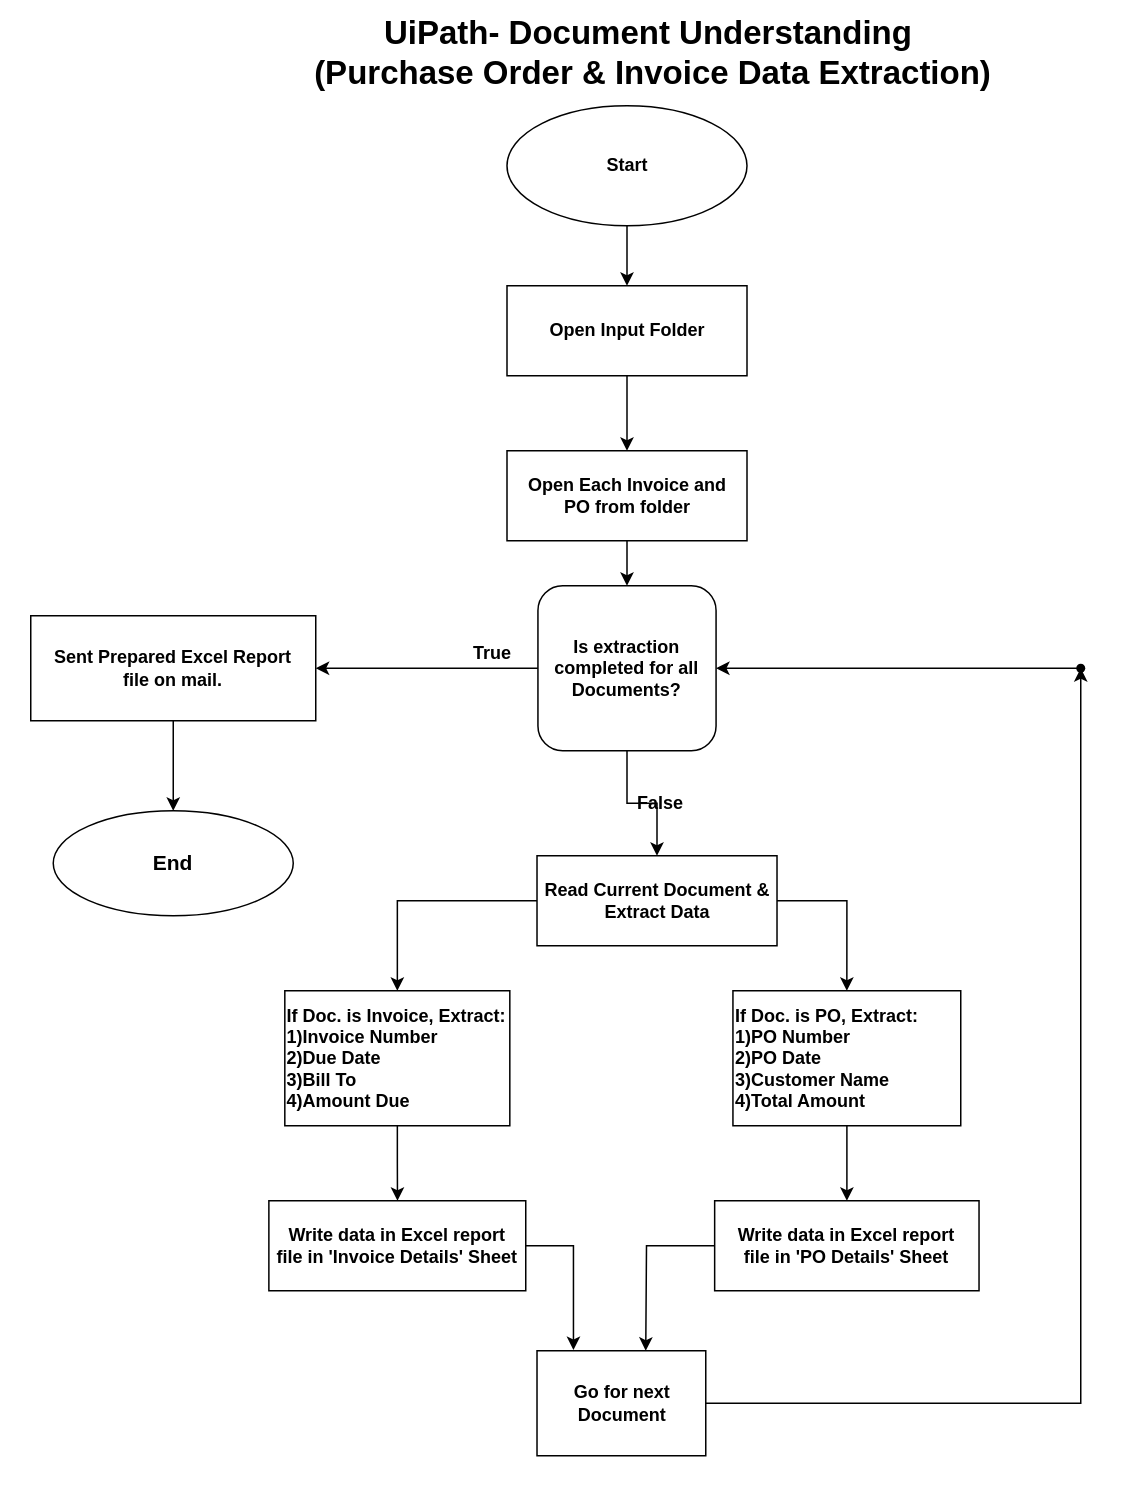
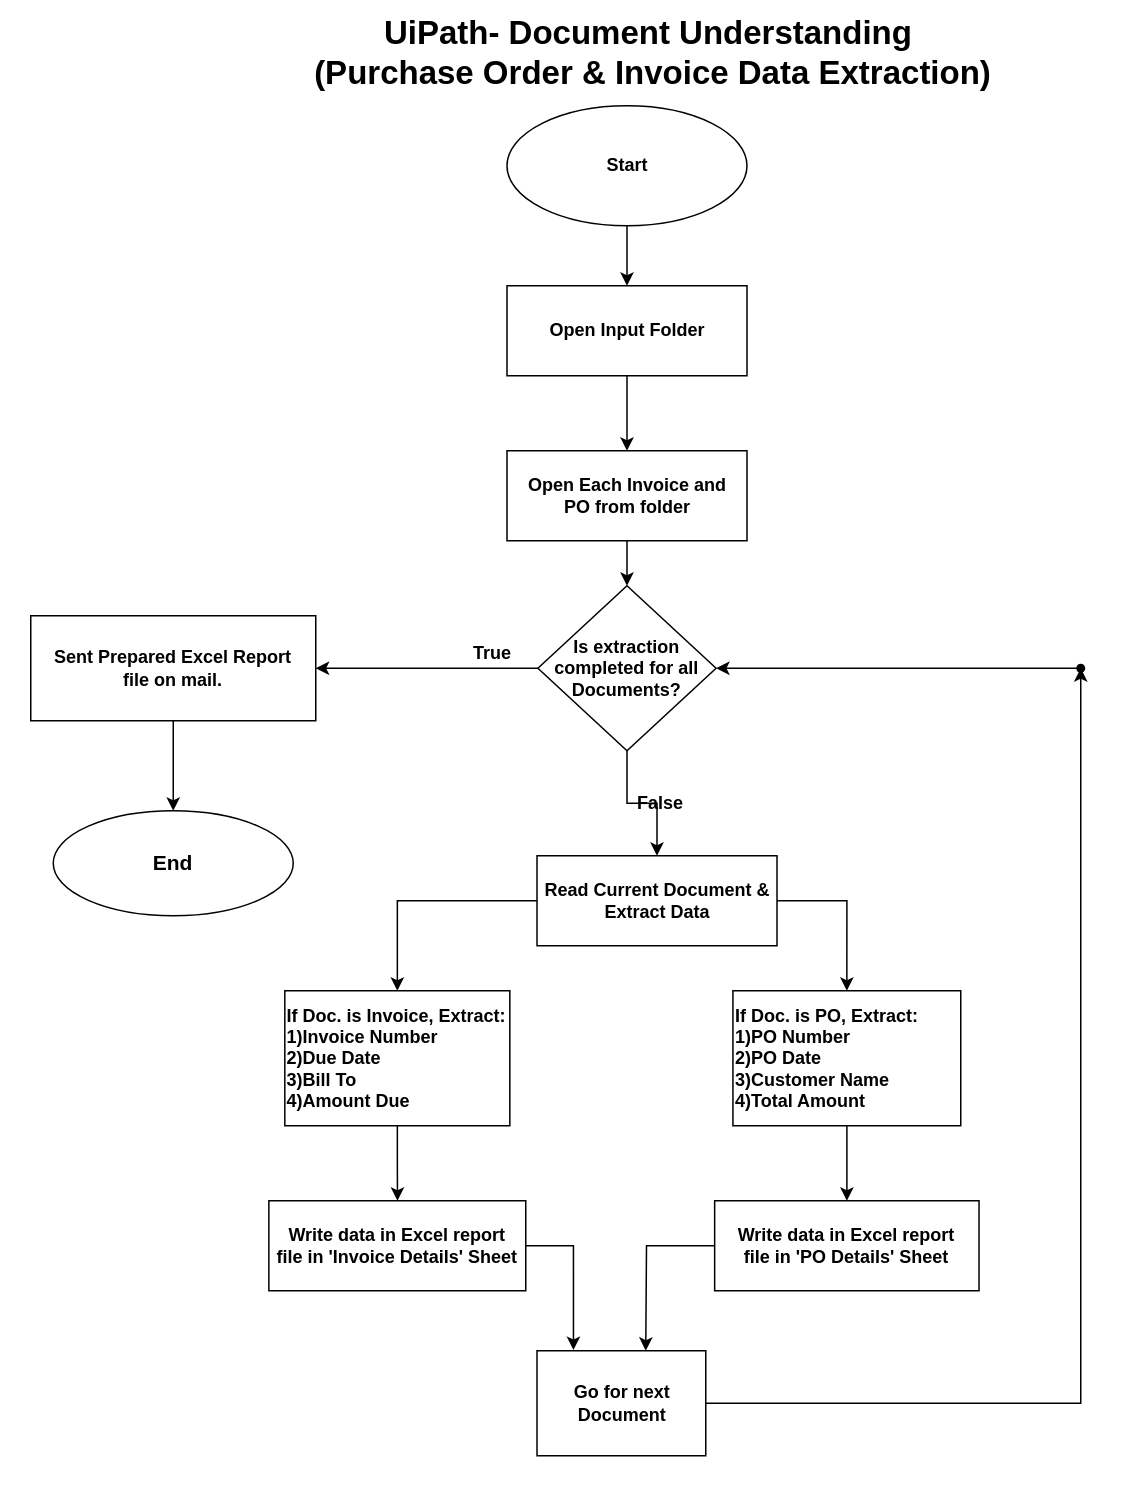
node "Is extraction completed for all Documents?": shape rounded rectangle -> diamond
